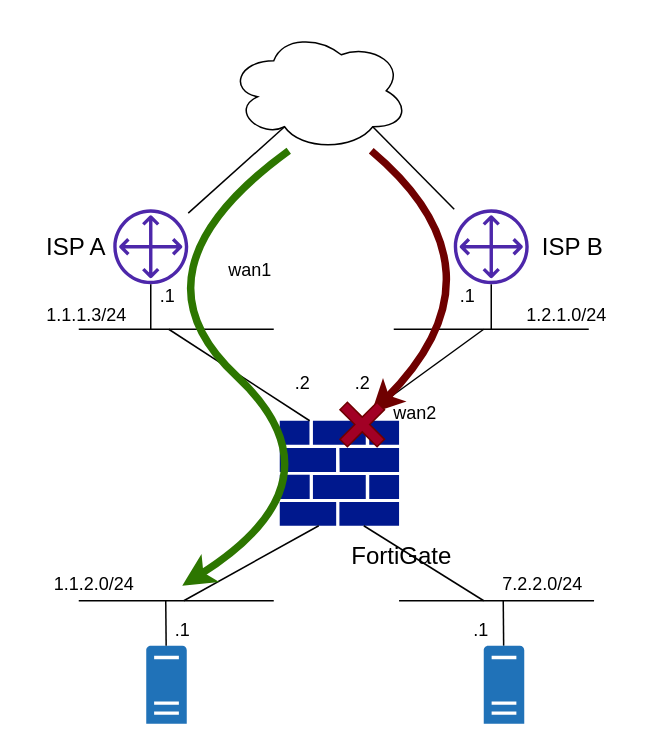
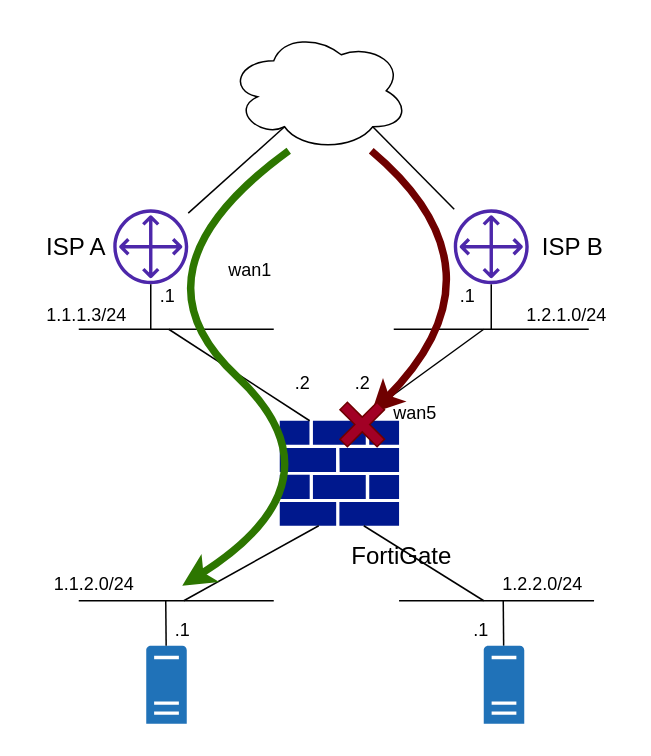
node "wan2": label "wan2" -> "wan5"
node "7.2.2.0/24": label "7.2.2.0/24" -> "1.2.2.0/24"
